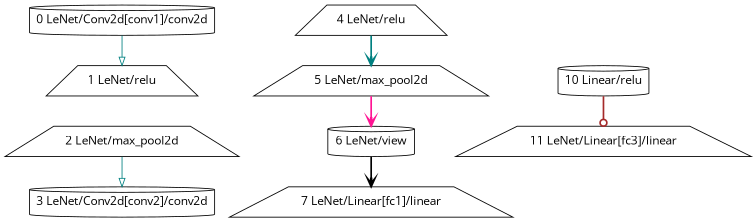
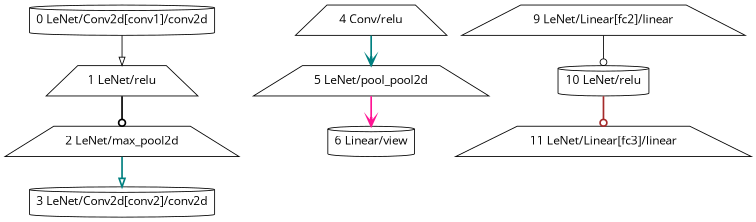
node "4 LeNet/relu": label "4 LeNet/relu" -> "4 Conv/relu"
node "9 LeNet/Linear[fc2]/linear": added
edge "0 LeNet/Conv2d[conv1]/conv2d" -> "1 LeNet/relu": color teal -> black
node "5 LeNet/max_pool2d": label "5 LeNet/max_pool2d" -> "5 LeNet/pool_pool2d"
node "10 Linear/relu": label "10 Linear/relu" -> "10 LeNet/relu"
edge "1 LeNet/relu" -> "2 LeNet/max_pool2d": added
node "6 LeNet/view": label "6 LeNet/view" -> "6 Linear/view"
edge "2 LeNet/max_pool2d" -> "3 LeNet/Conv2d[conv2]/conv2d": style solid -> bold
node "7 LeNet/Linear[fc1]/linear": removed
